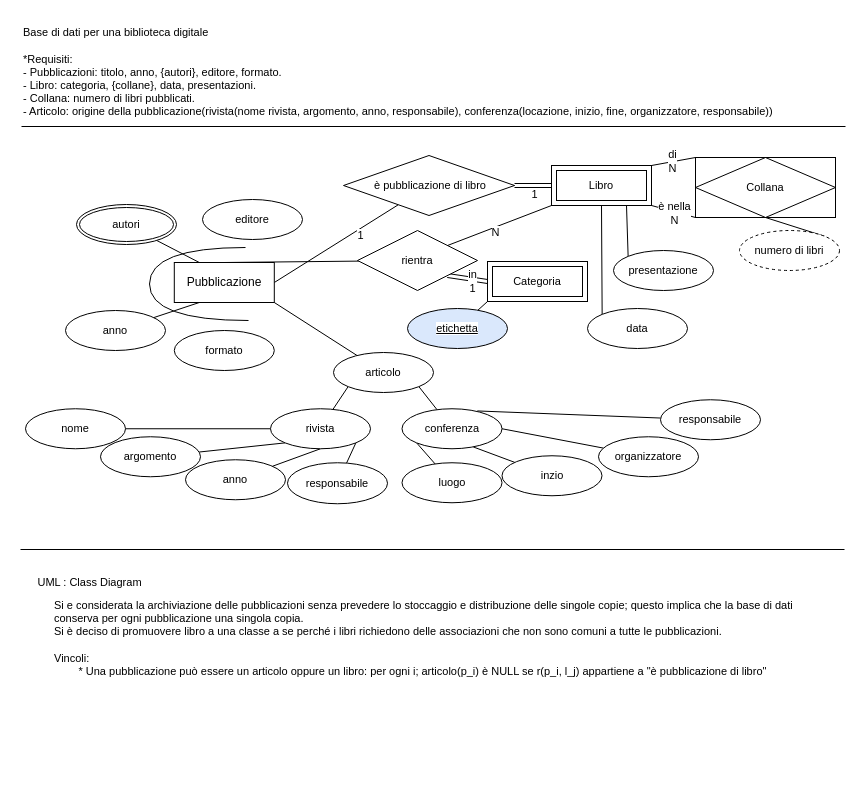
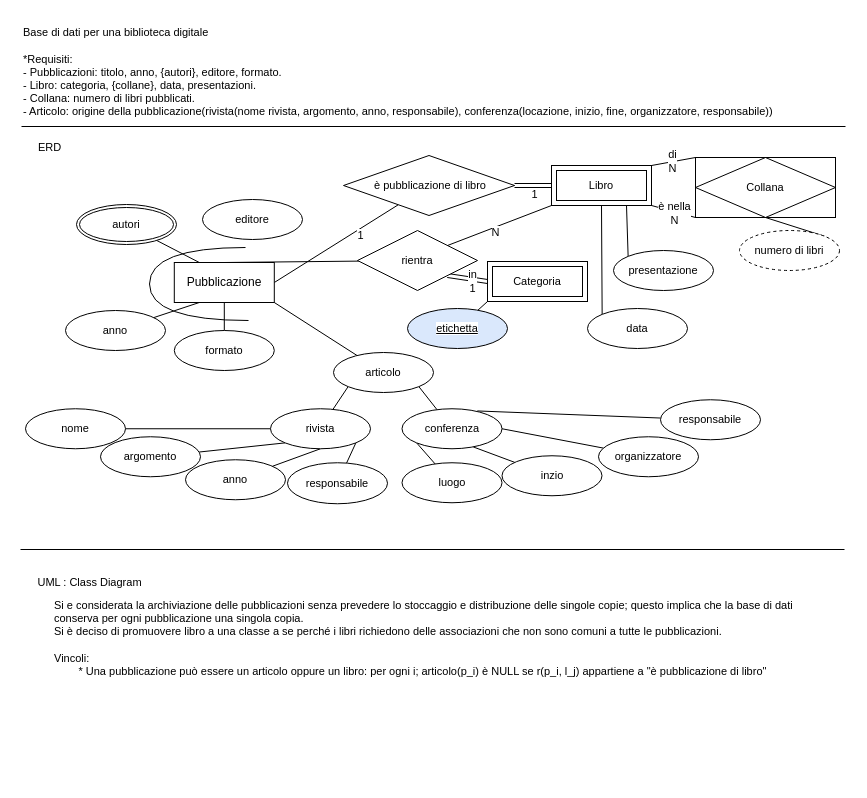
node "ERD": added
edge "Pubblicazione" -- "formato": added
